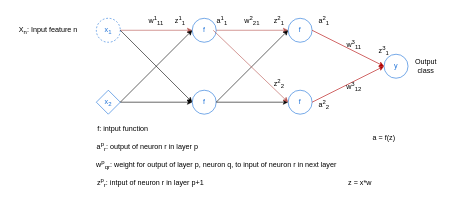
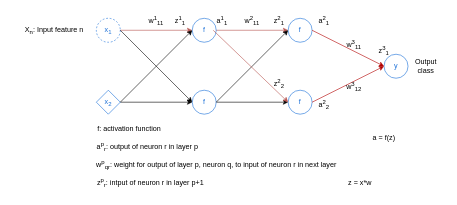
node "w221": label "w221" -> "w211"
node "Xn: Input feature n": moved (48, 30) -> (54, 30)
node "f: intput function": label "f: intput function" -> "f: activation function"
